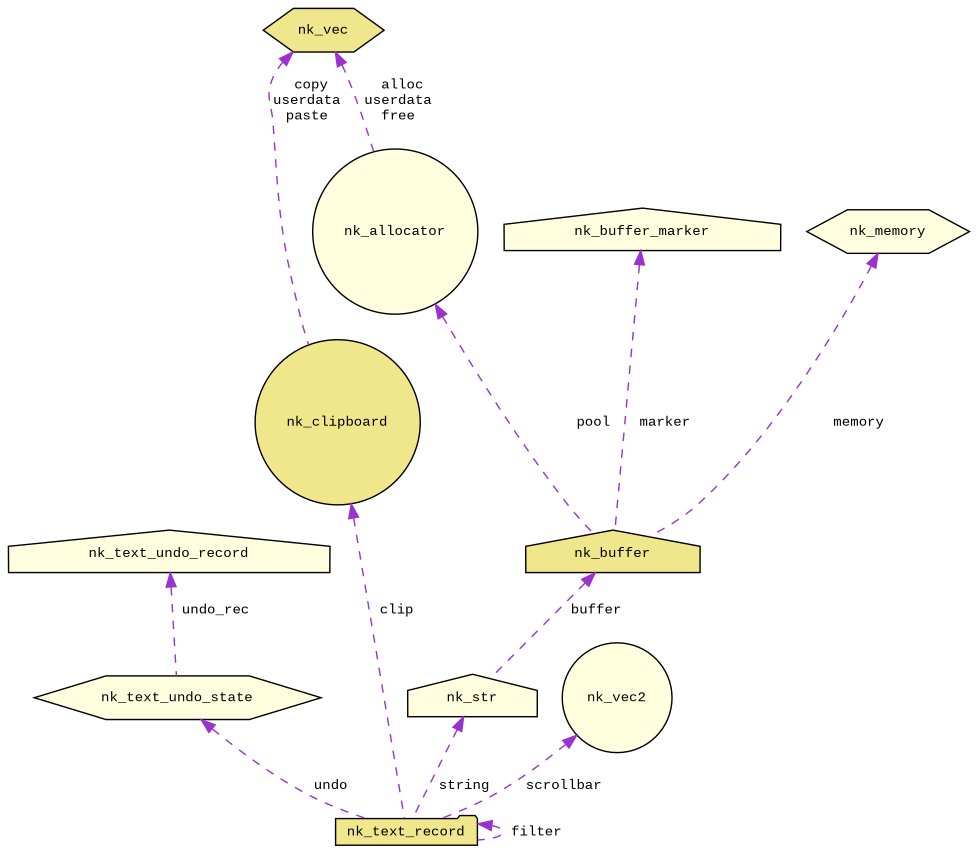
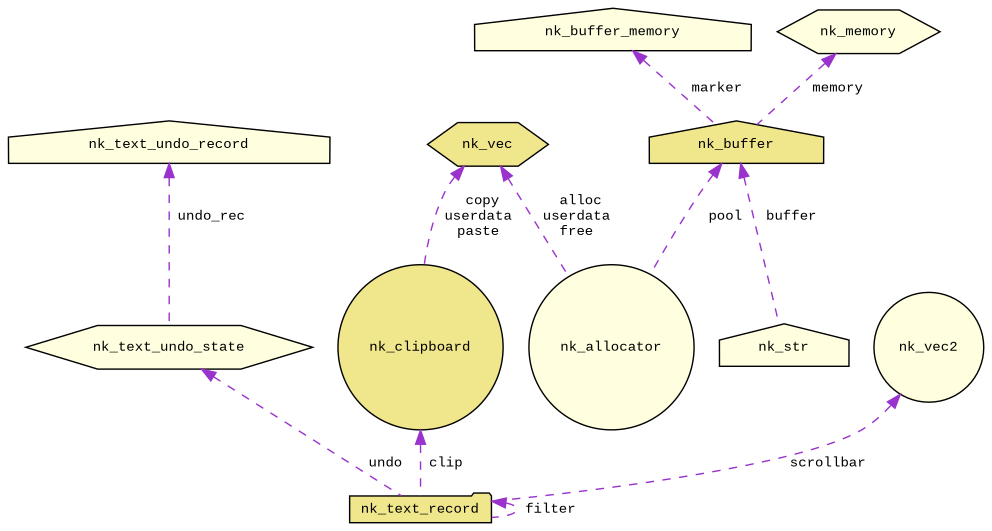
node "nk_buffer_marker": label "nk_buffer_marker" -> "nk_buffer_memory"
edge "nk_buffer" -> "nk_allocator": reversed
edge "nk_text_record" -> "nk_str": removed, label "string"
